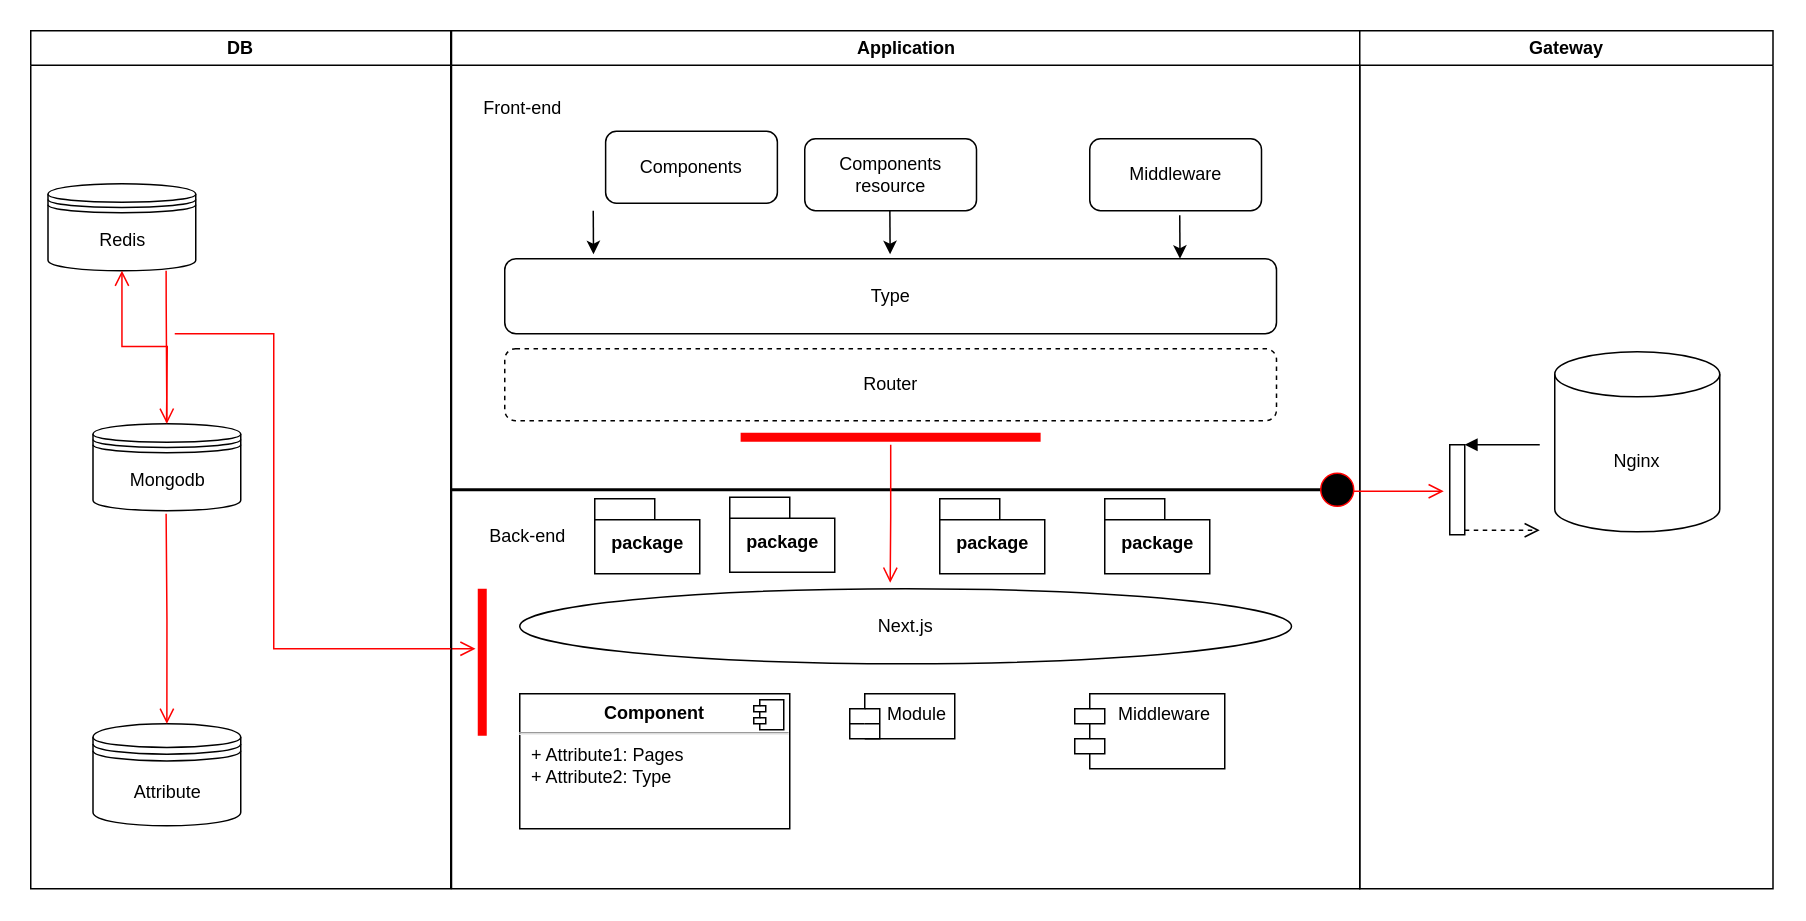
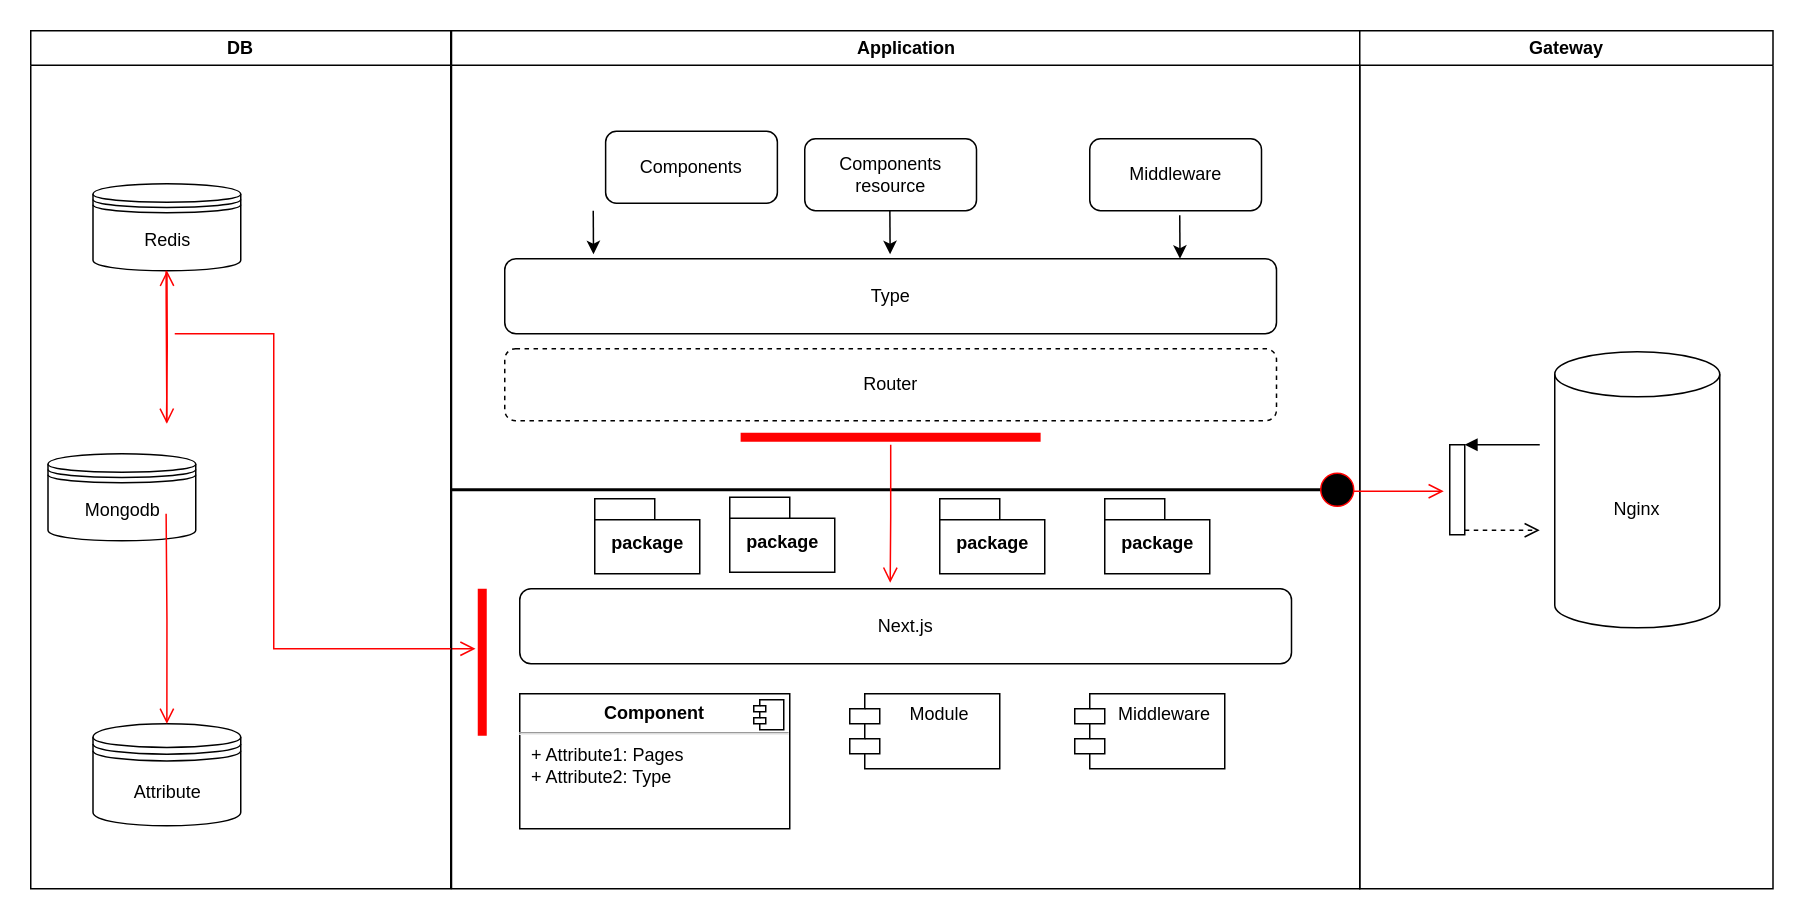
node "Front-end": removed
node "Redis": moved (122, 227) -> (167, 227)
node "Nginx": size 165x180 -> 165x276
node "Mongodb": moved (167, 467) -> (122, 497)
node "Back-end": removed
node "Next.js": shape ellipse -> rounded rectangle
node "Module": size 105x45 -> 150x75
